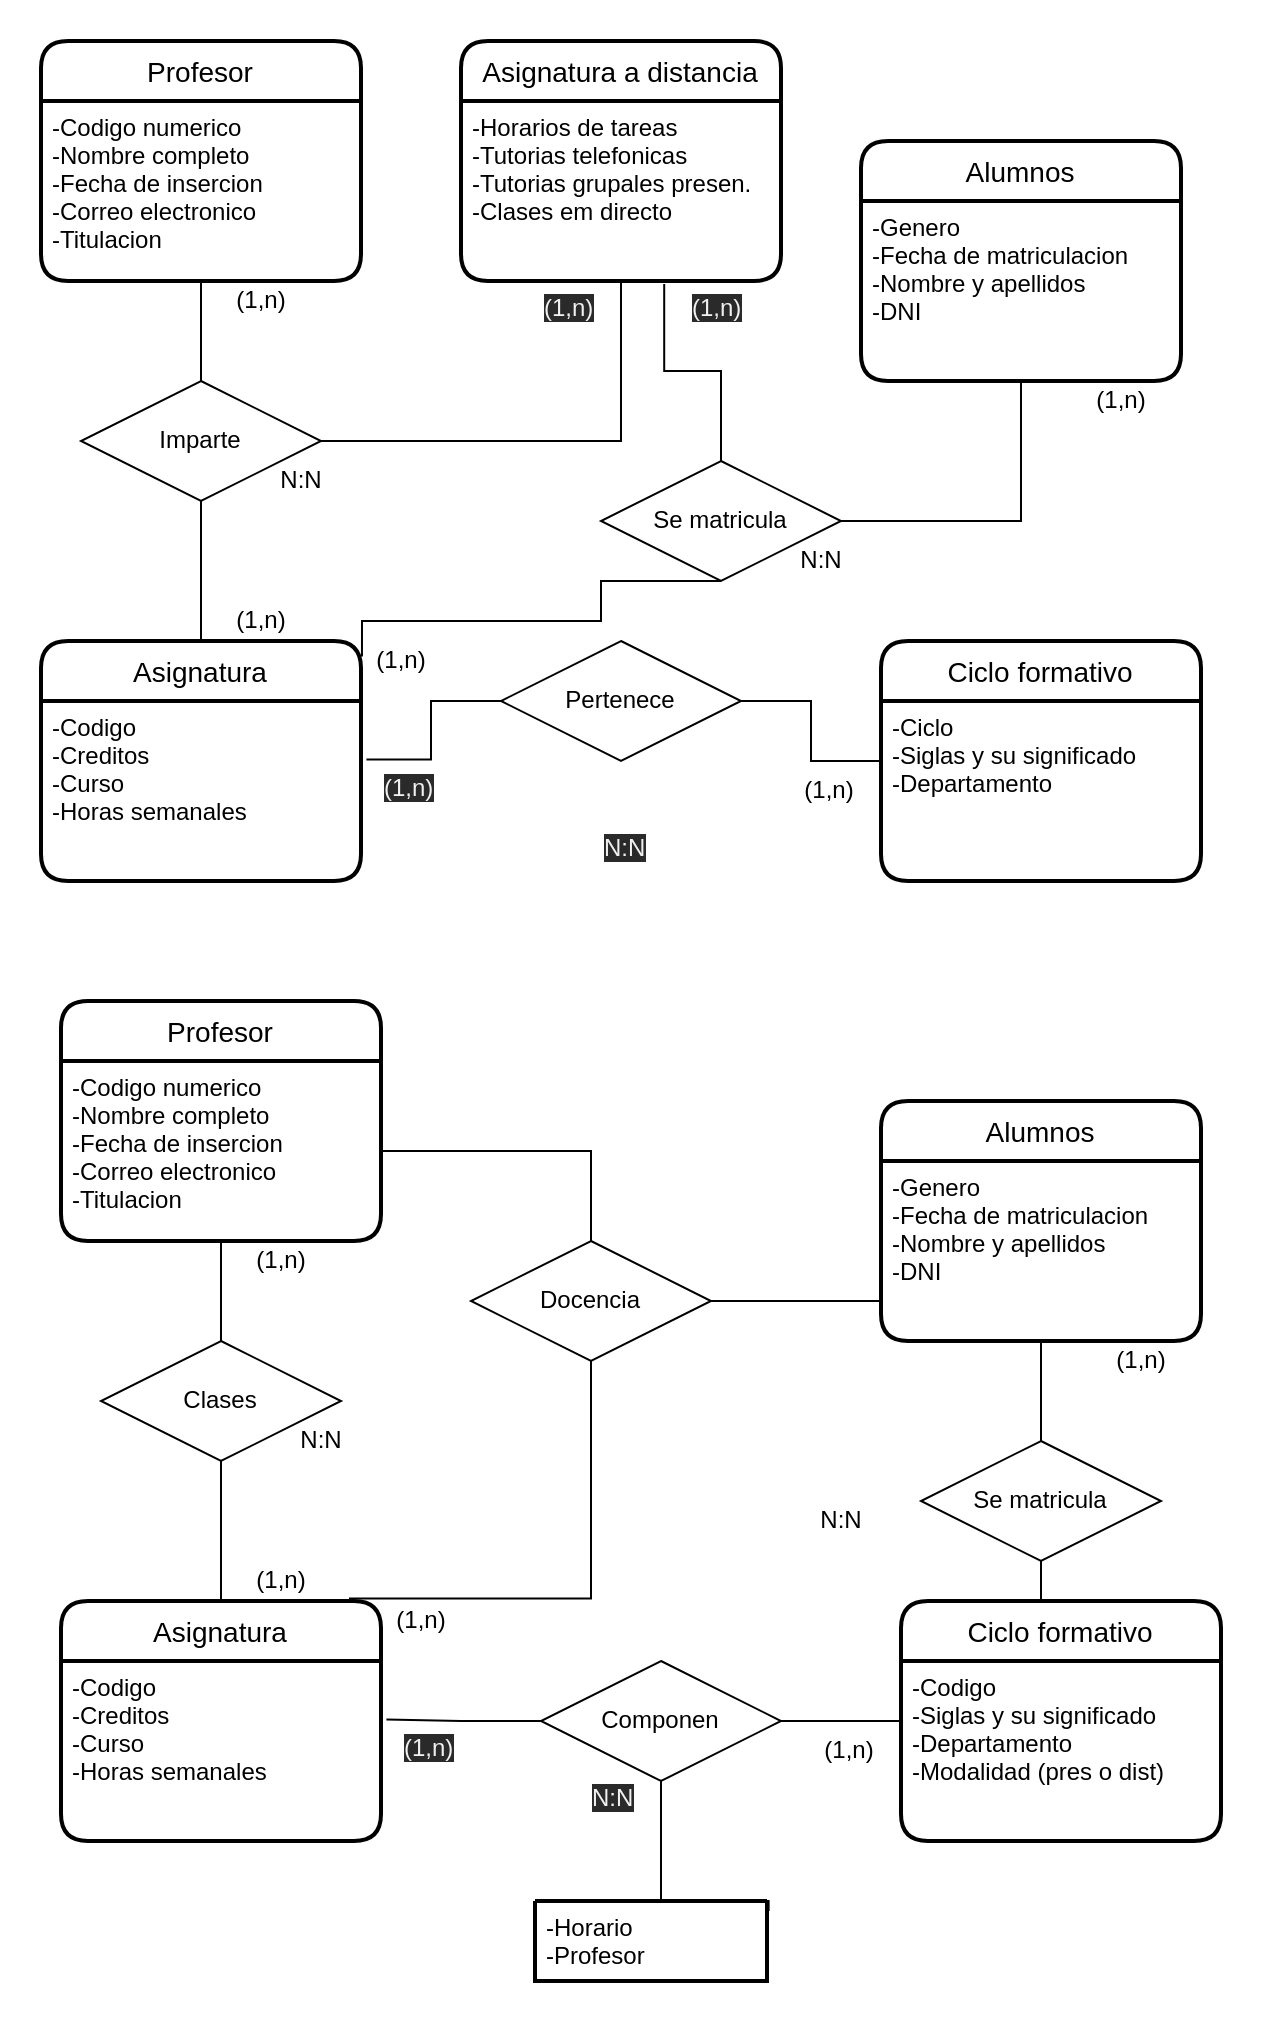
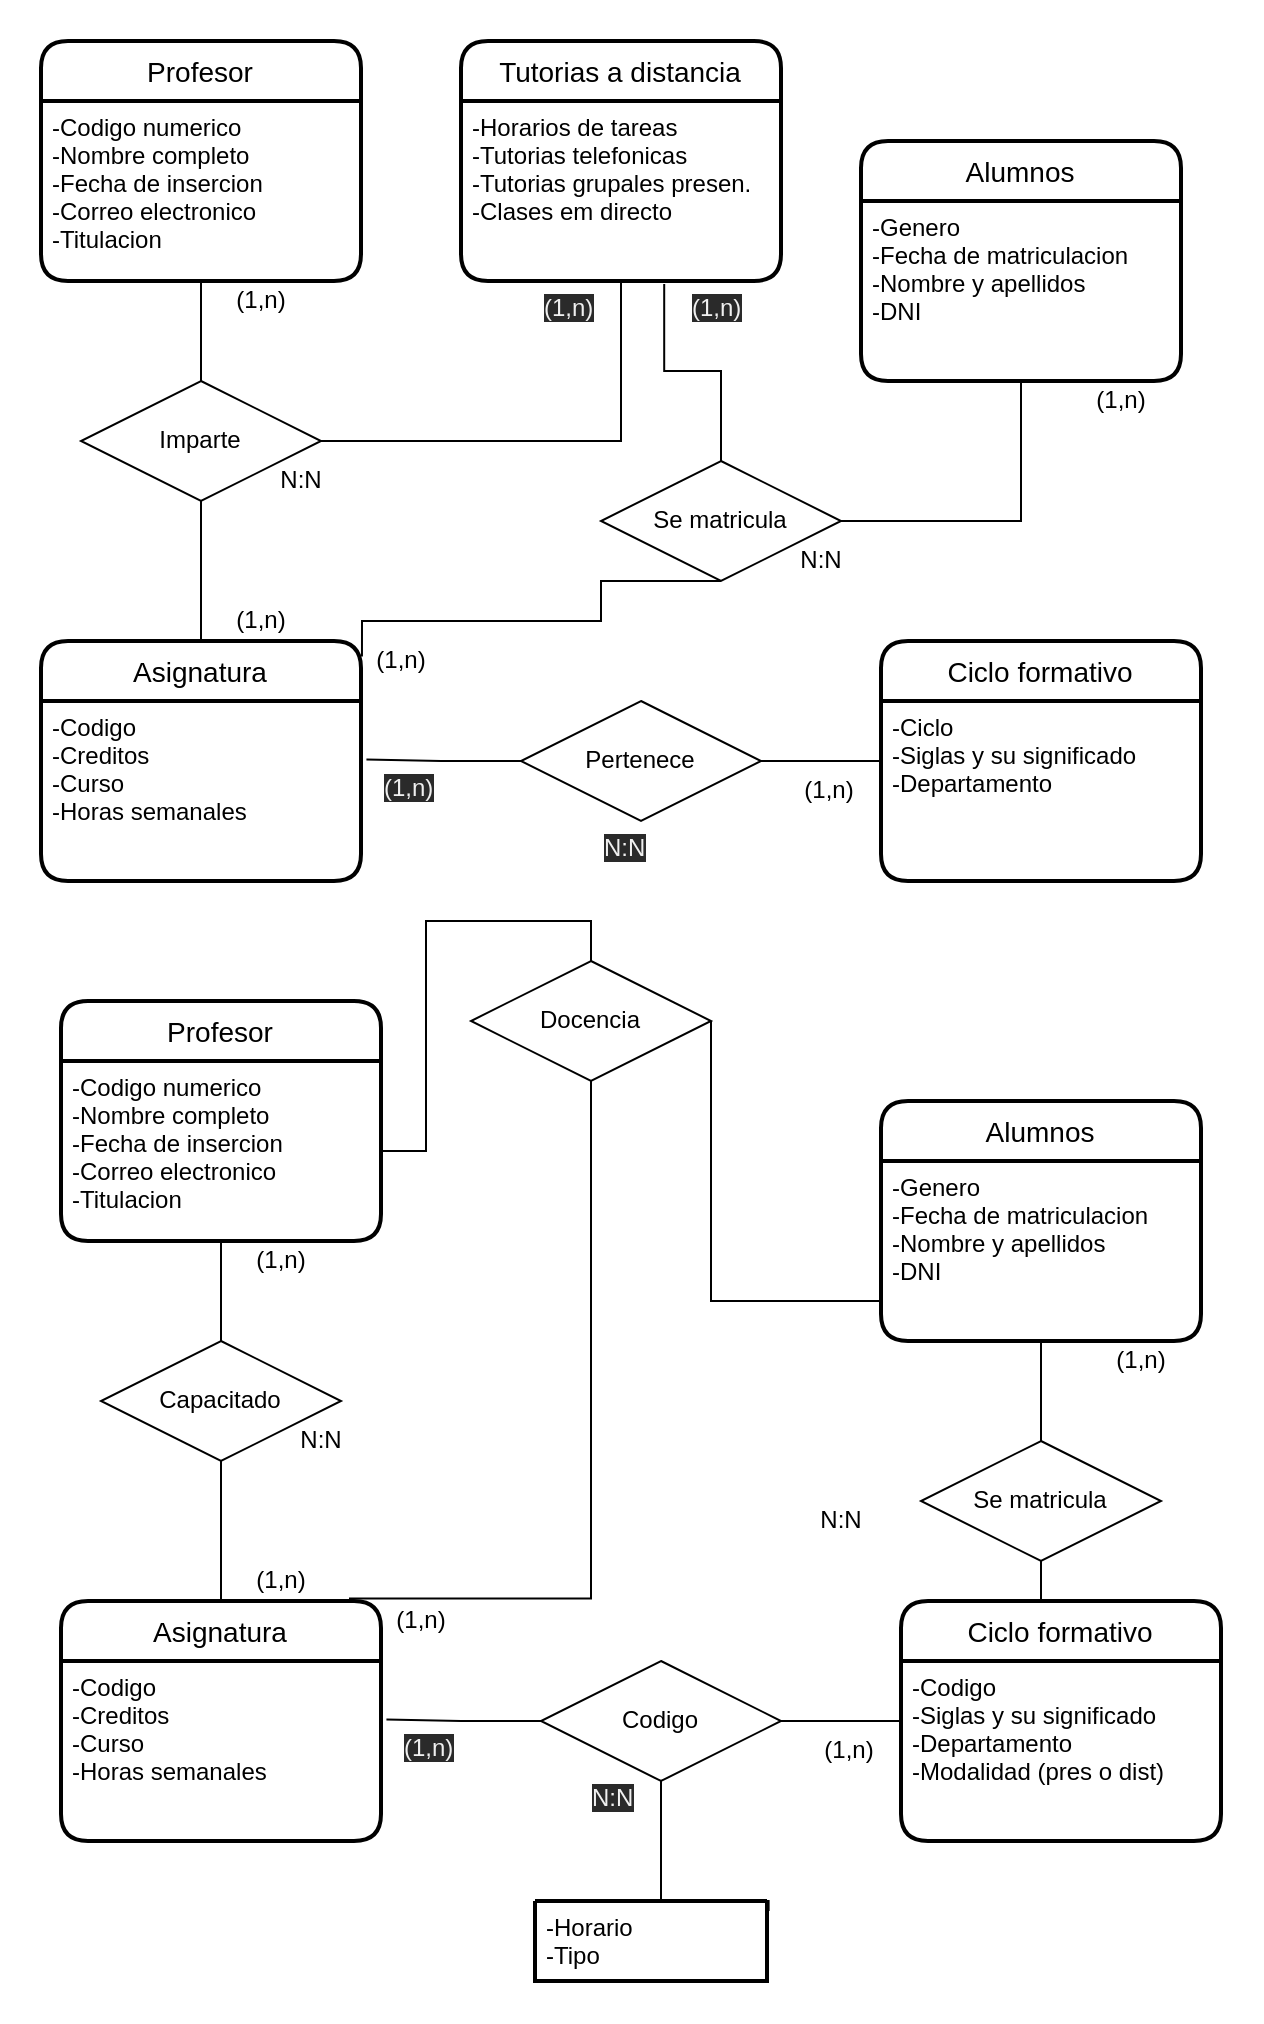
node "Asignatura a distancia": label "Asignatura a distancia" -> "Tutorias a distancia"
node "Pertenece": moved (621, 701) -> (641, 761)
node "Docencia": moved (591, 1301) -> (591, 1021)
node "Clases": label "Clases" -> "Capacitado"
node "Componen": label "Componen" -> "Codigo"
node "-Horario -Profesor": label "-Horario -Profesor" -> "-Horario -Tipo"
